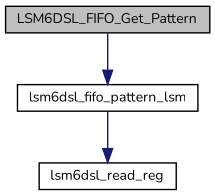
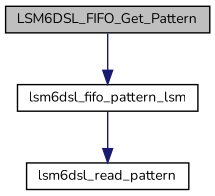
node "lsm6dsl_read_reg": label "lsm6dsl_read_reg" -> "lsm6dsl_read_pattern"
